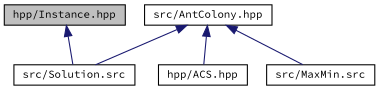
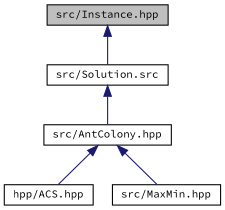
node "hpp/Instance.hpp": label "hpp/Instance.hpp" -> "src/Instance.hpp"
edge "src/Solution.src" -> "src/AntColony.hpp": reversed
node "src/MaxMin.src": label "src/MaxMin.src" -> "src/MaxMin.hpp"
